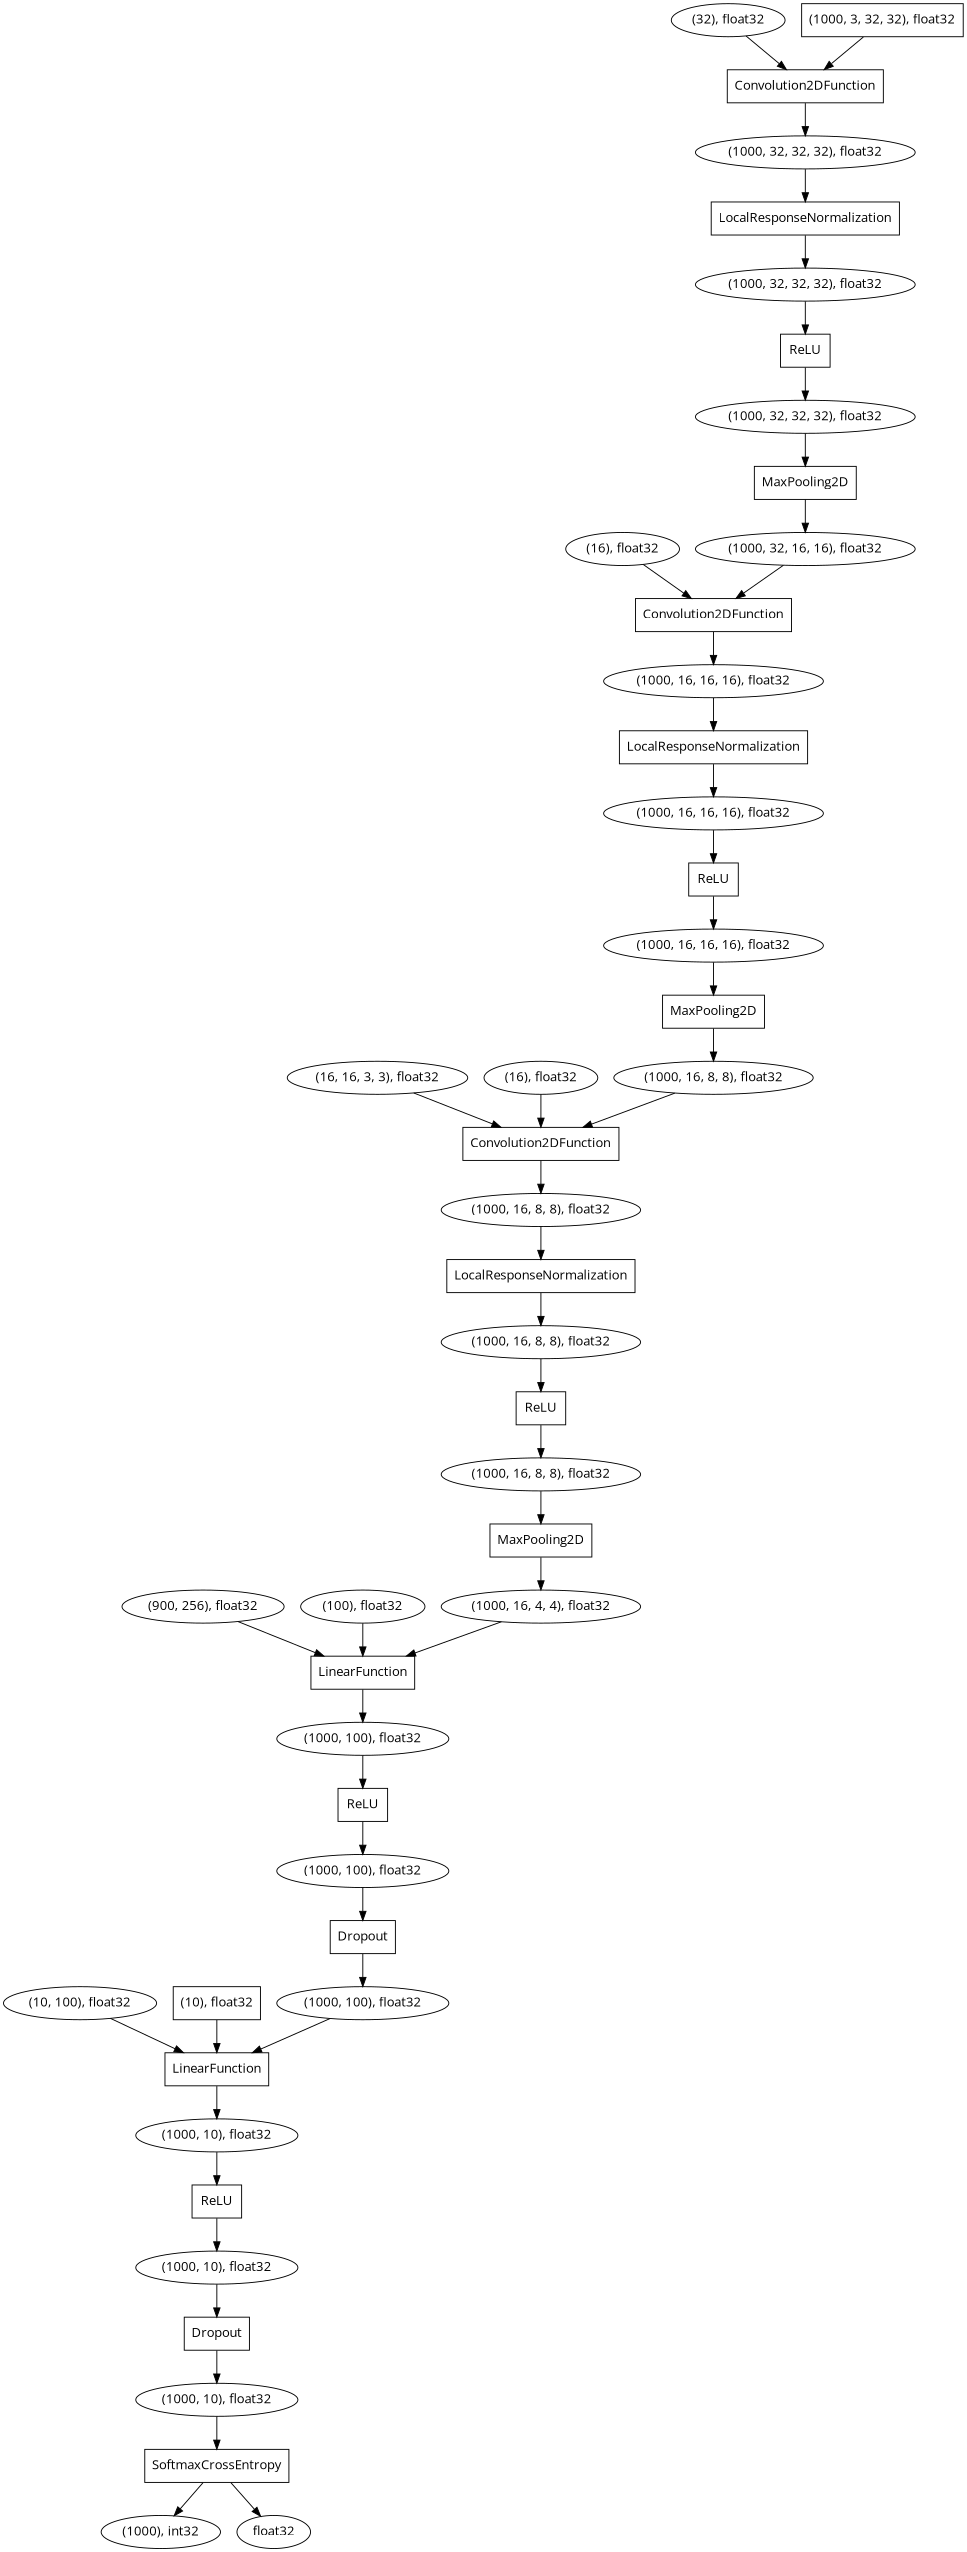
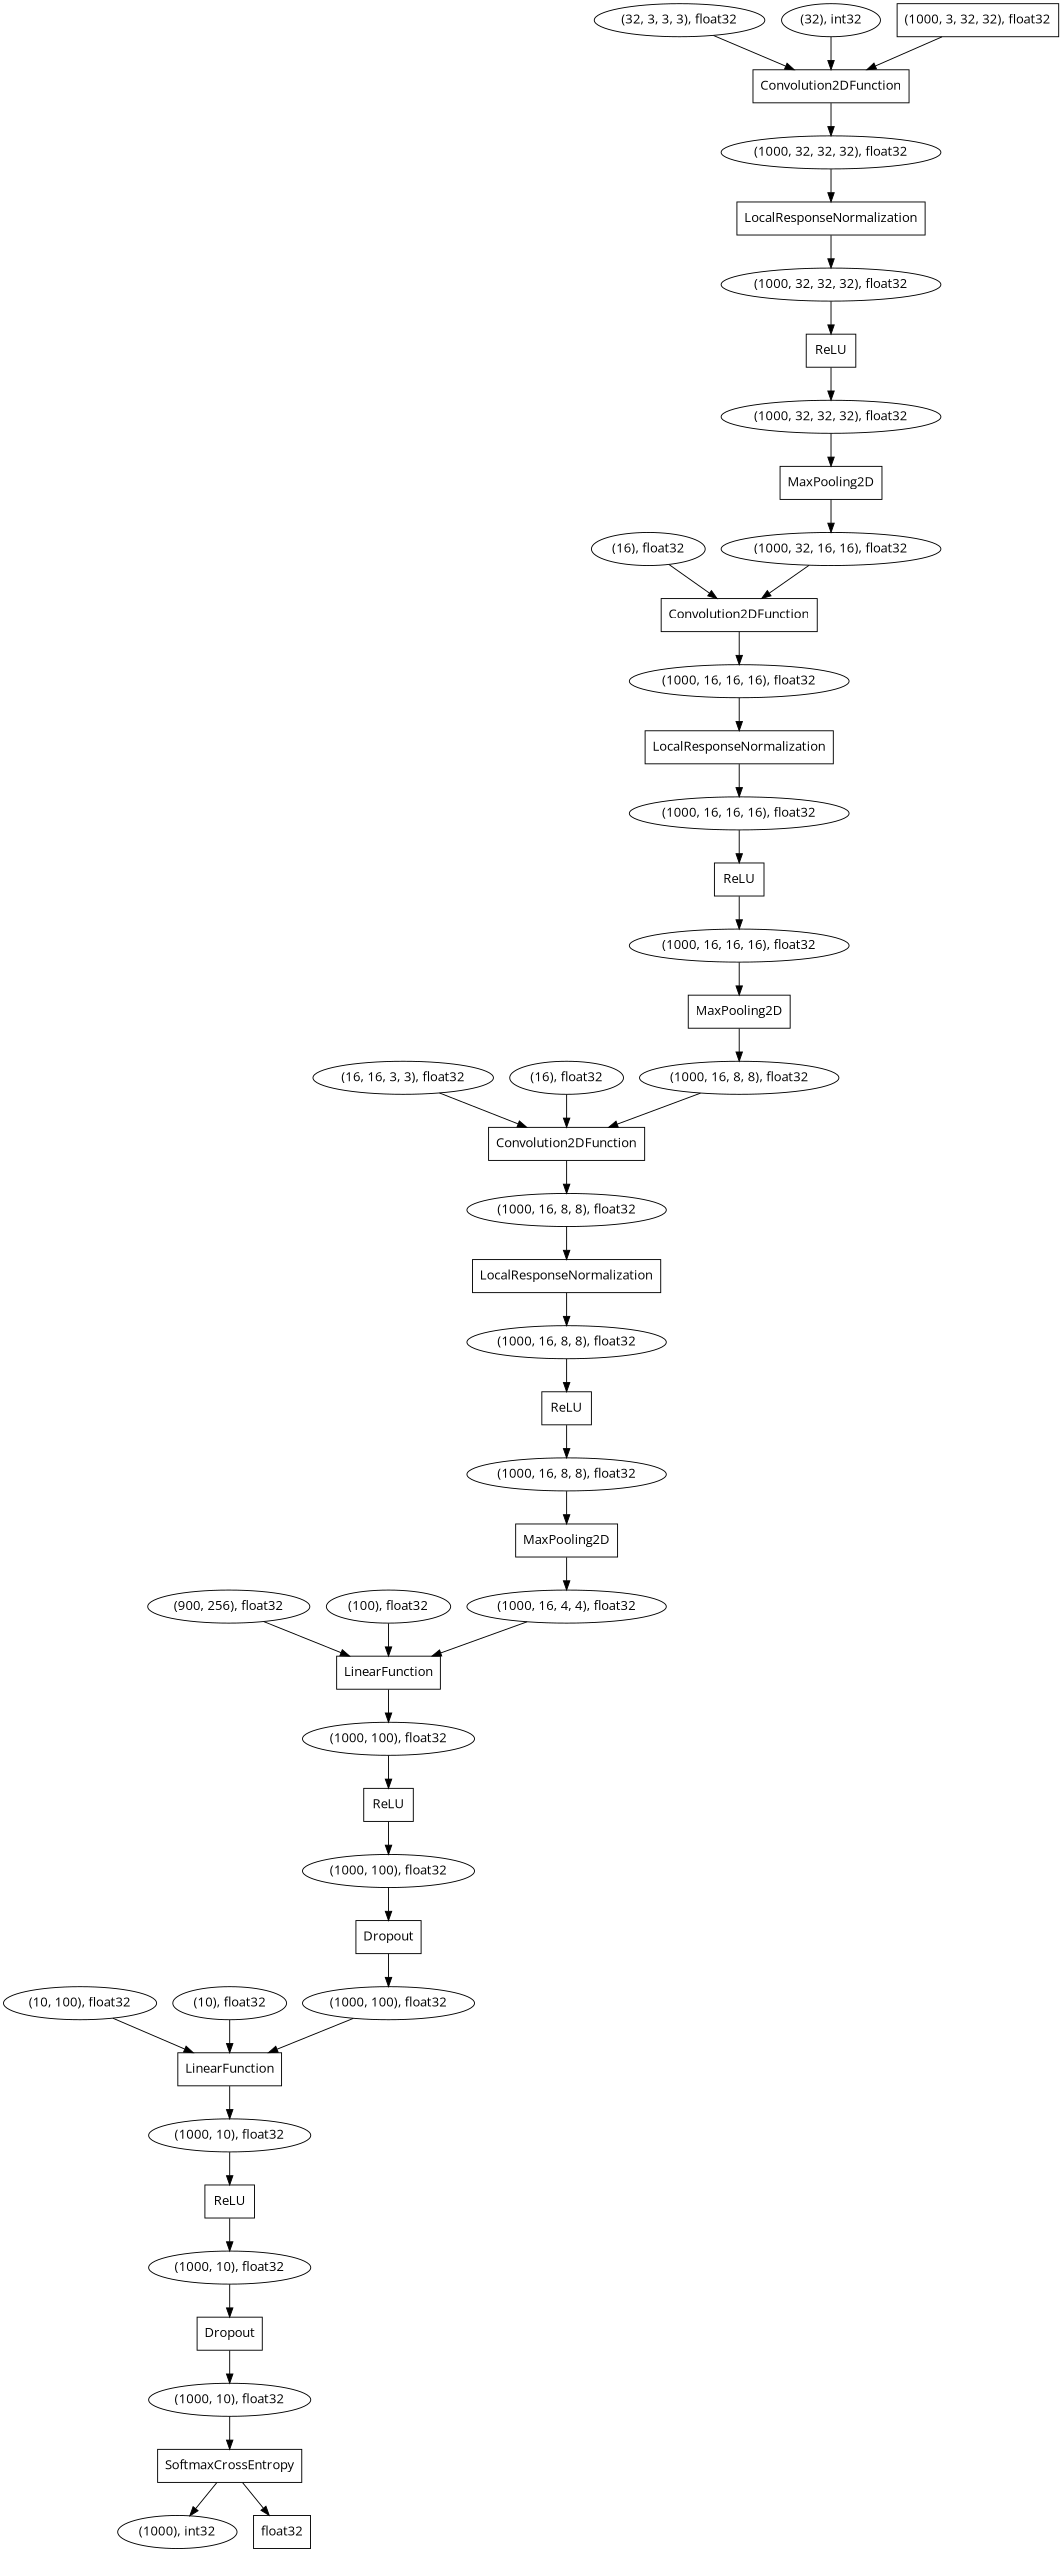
node "(32, 3, 3, 3), float32": added
node "(32), float32": label "(32), float32" -> "(32), int32"
node "(10), float32": shape box -> ellipse
node "float32": shape ellipse -> box
